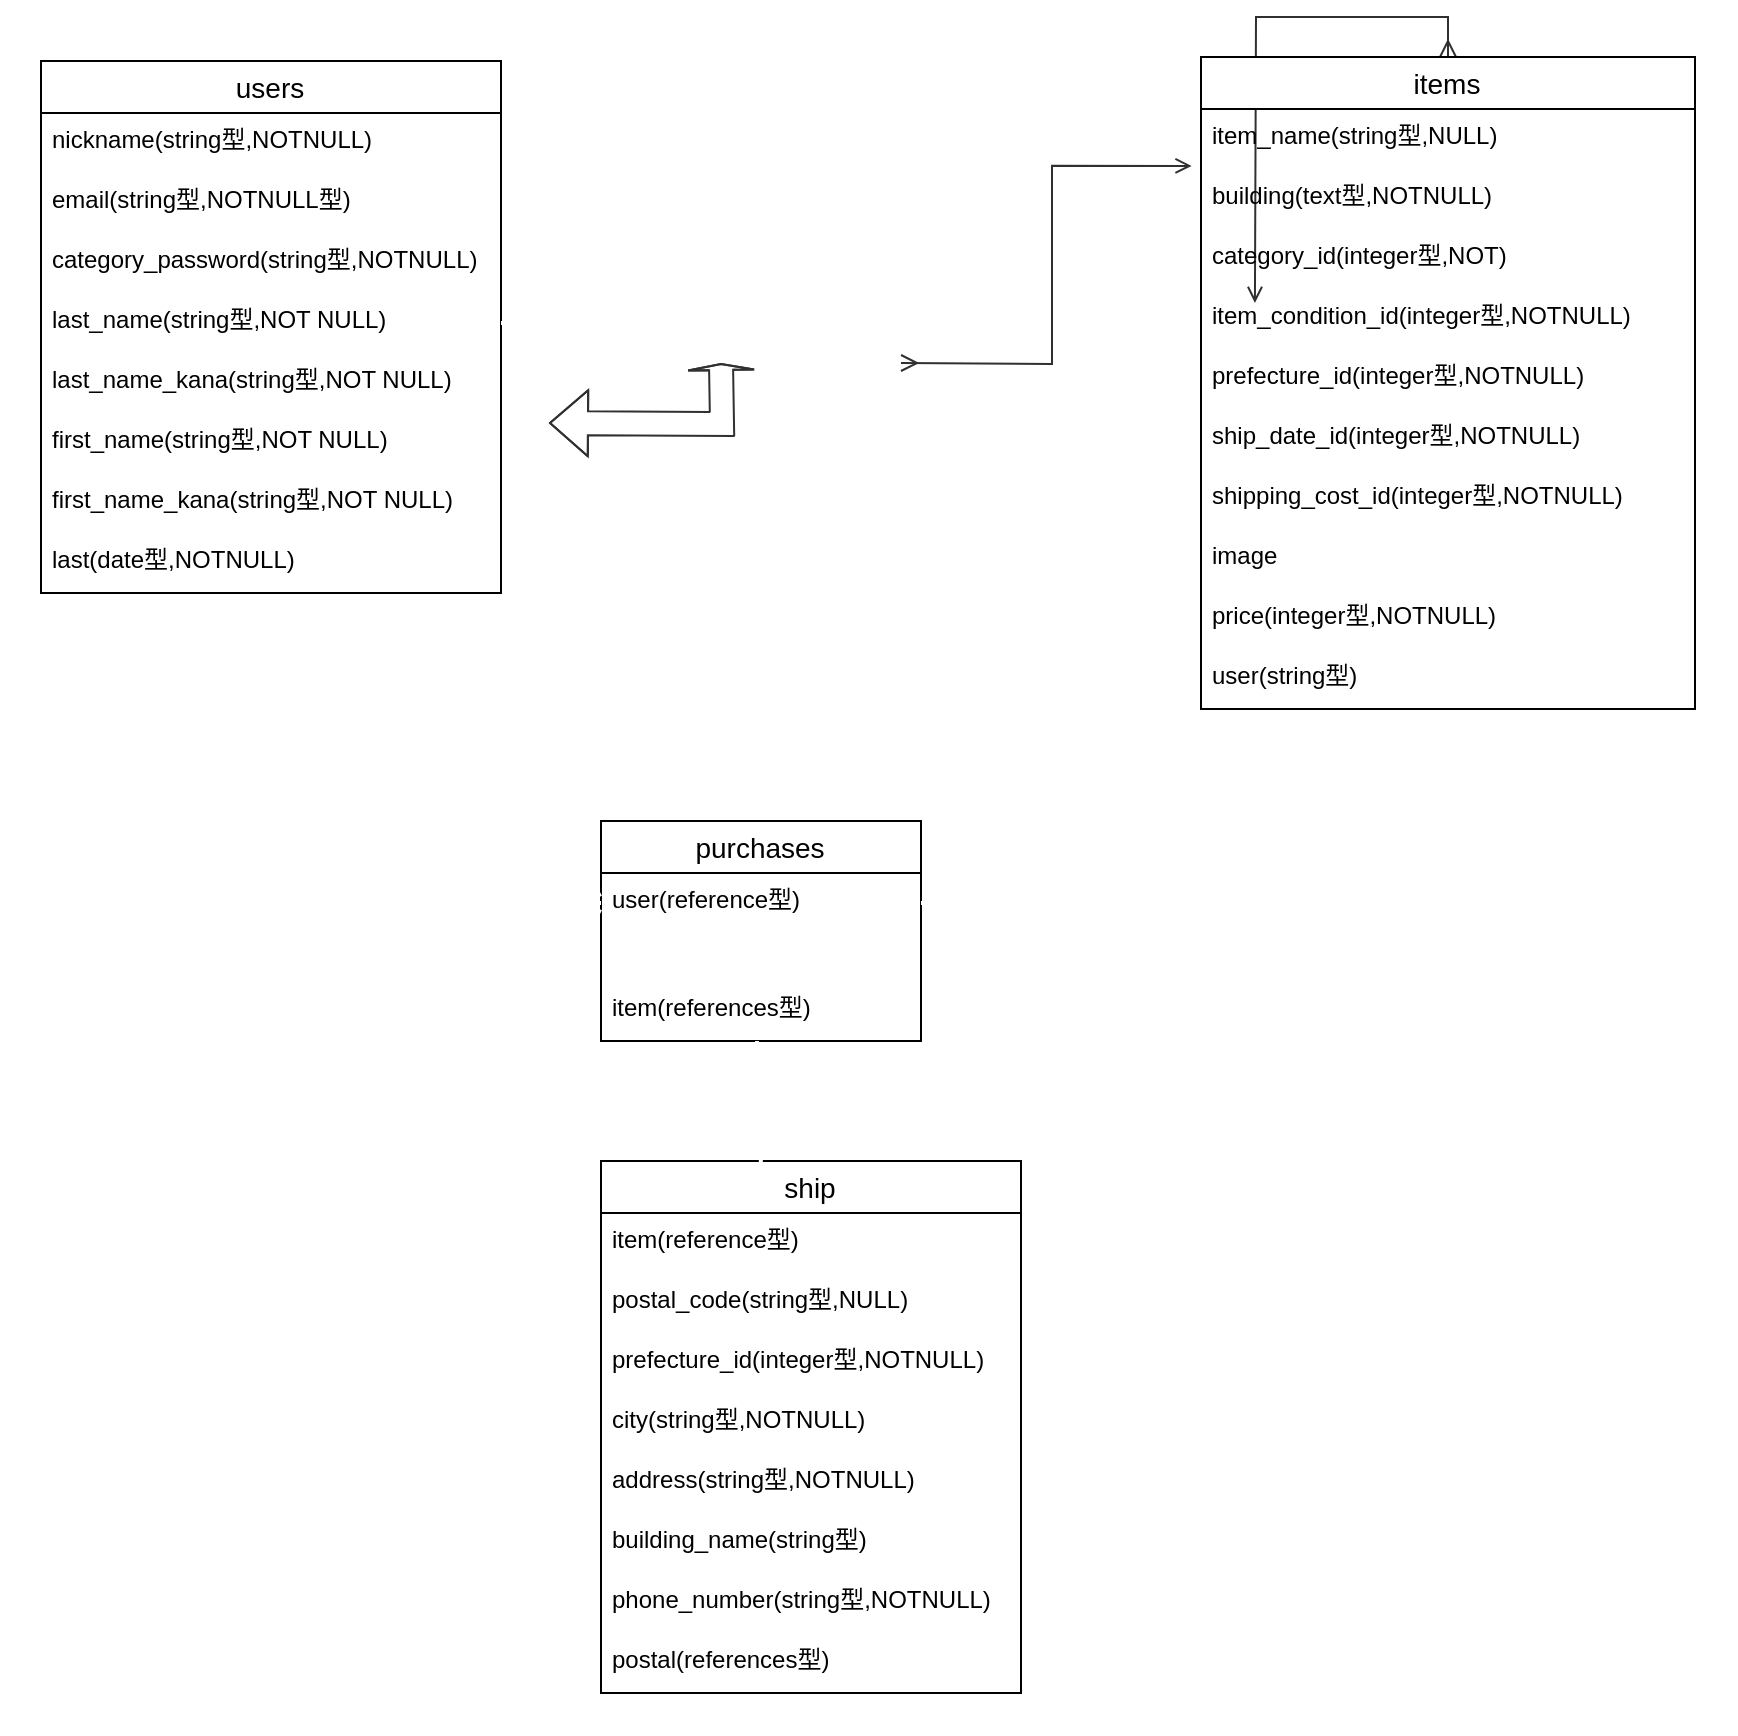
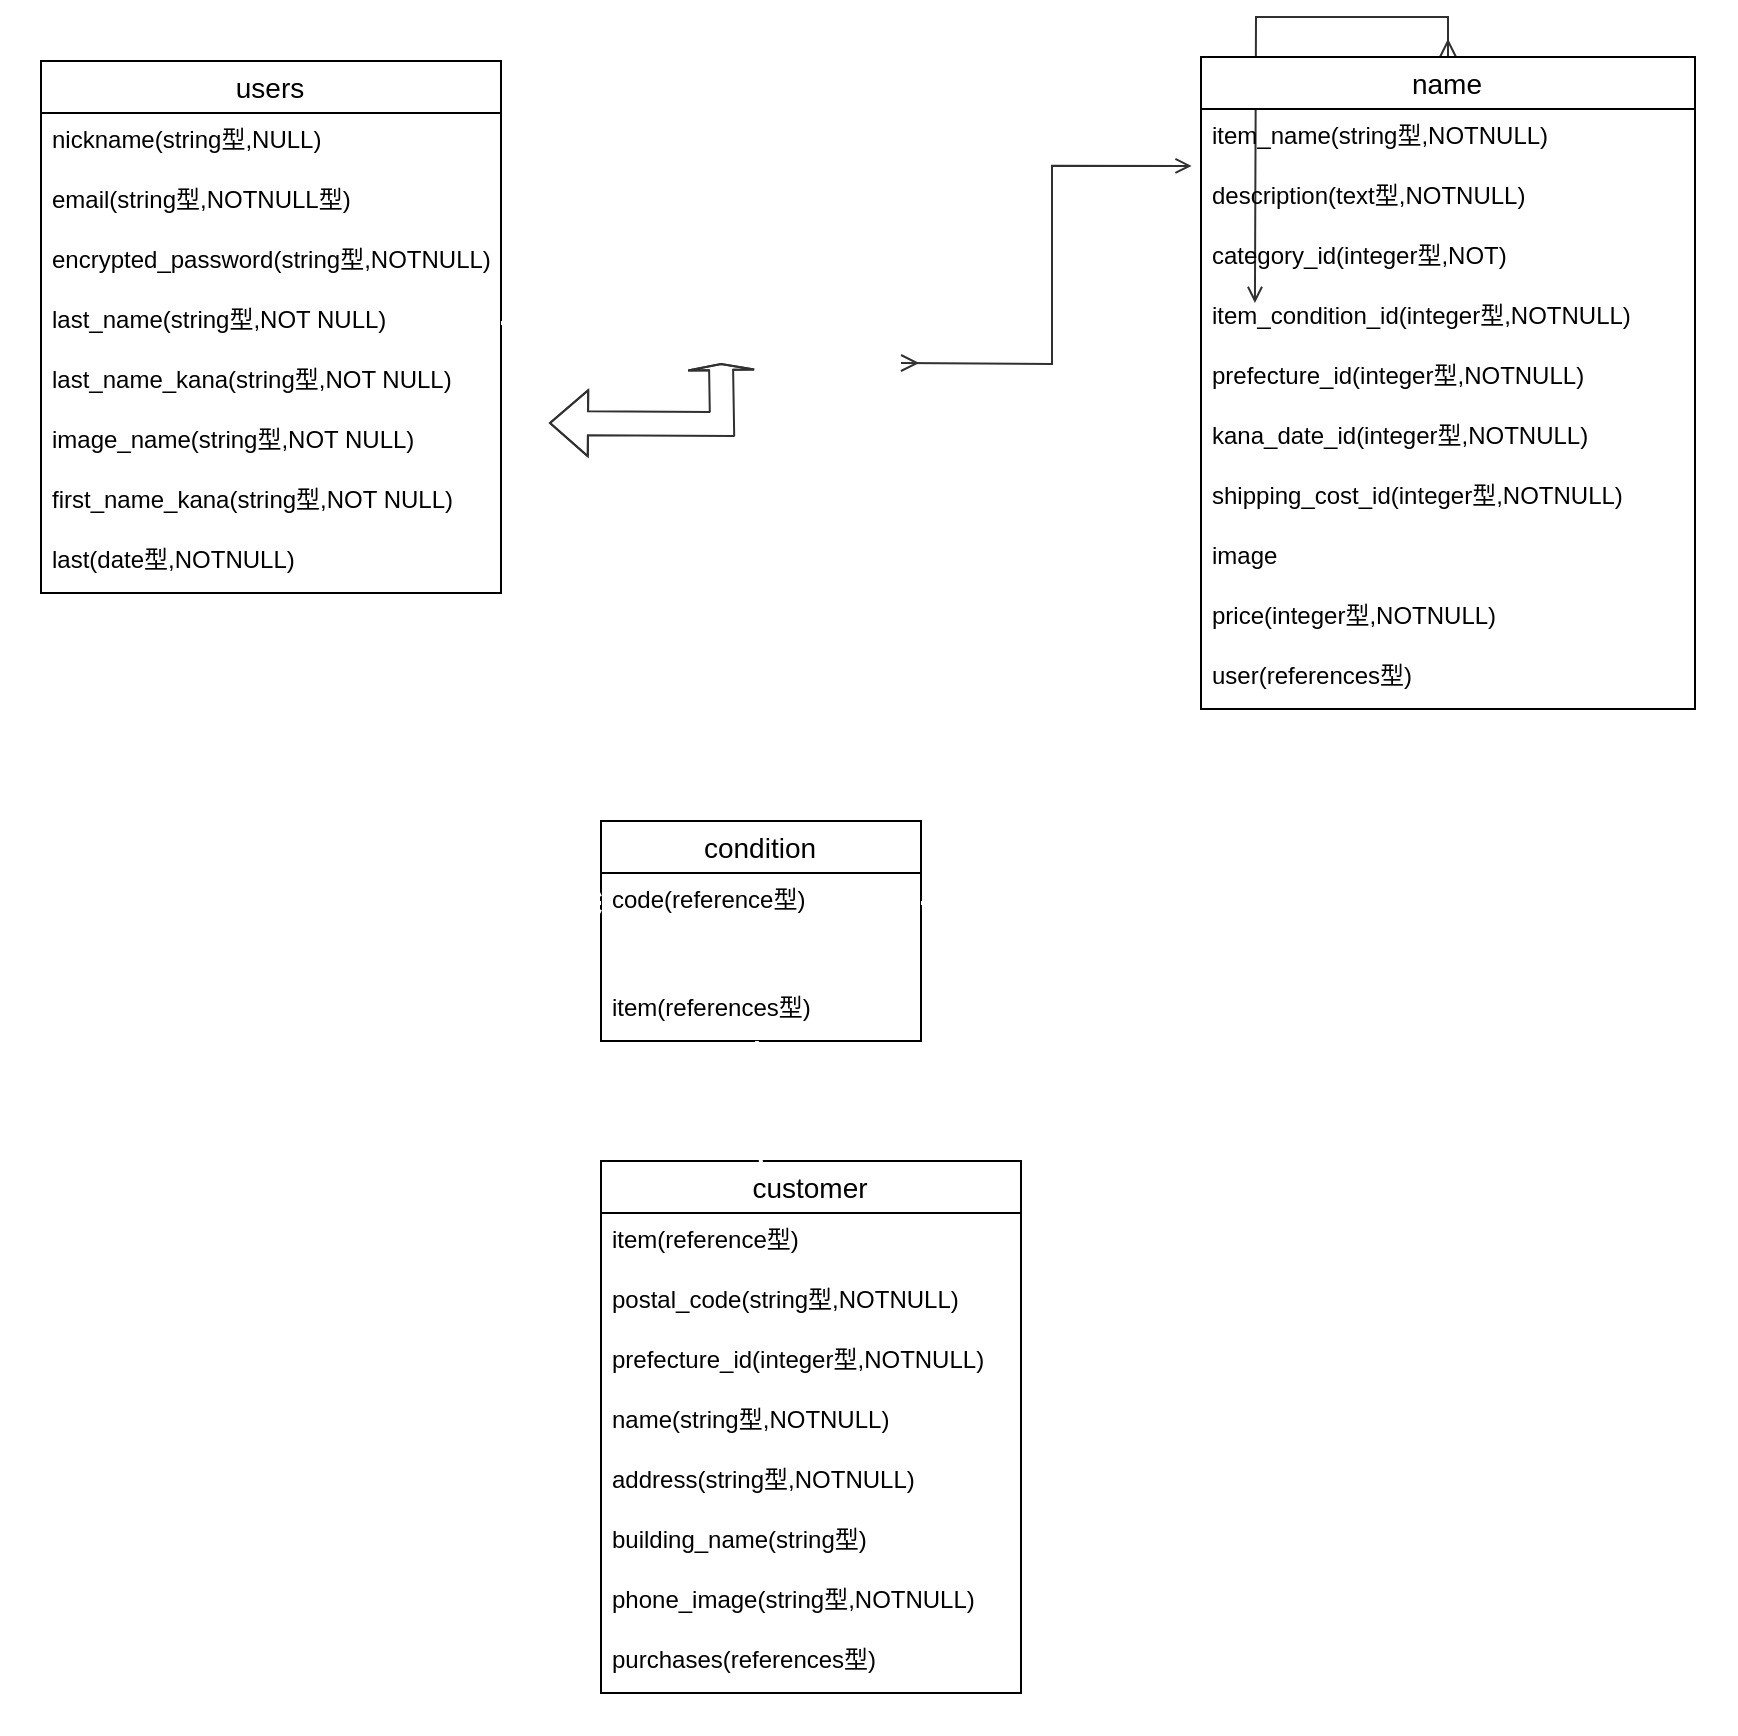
node "items": label "items" -> "name"
node "item_name(string型,NULL)": label "item_name(string型,NULL)" -> "item_name(string型,NOTNULL)"
node "nickname(string型,NOTNULL)": label "nickname(string型,NOTNULL)" -> "nickname(string型,NULL)"
node "building(text型,NOTNULL)": label "building(text型,NOTNULL)" -> "description(text型,NOTNULL)"
node "category_password(string型,NOTNULL)": label "category_password(string型,NOTNULL)" -> "encrypted_password(string型,NOTNULL)"
node "ship_date_id(integer型,NOTNULL)": label "ship_date_id(integer型,NOTNULL)" -> "kana_date_id(integer型,NOTNULL)"
node "first_name(string型,NOT NULL)": label "first_name(string型,NOT NULL)" -> "image_name(string型,NOT NULL)"
node "user(string型)": label "user(string型)" -> "user(references型)"
node "purchases": label "purchases" -> "condition"
node "user(reference型)": label "user(reference型)" -> "code(reference型)"
node "ship": label "ship" -> "customer"
node "postal_code(string型,NULL)": label "postal_code(string型,NULL)" -> "postal_code(string型,NOTNULL)"
node "city(string型,NOTNULL)": label "city(string型,NOTNULL)" -> "name(string型,NOTNULL)"
node "phone_number(string型,NOTNULL)": label "phone_number(string型,NOTNULL)" -> "phone_image(string型,NOTNULL)"
node "postal(references型)": label "postal(references型)" -> "purchases(references型)"
